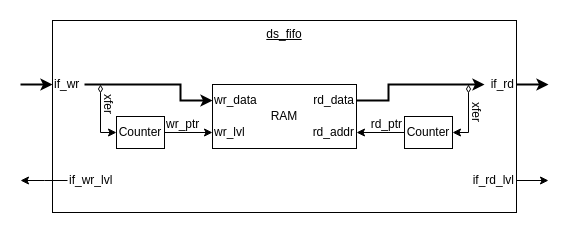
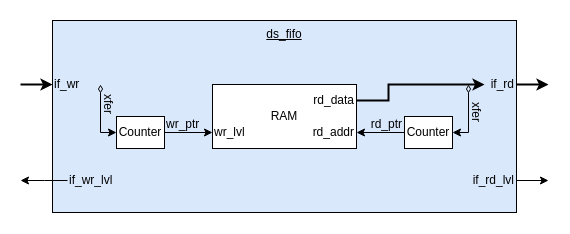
node "ds_fifo": fillcolor #ffffff -> #dae8fc
edge "if_wr" -> "wr_data": removed
node "wr_data": removed
